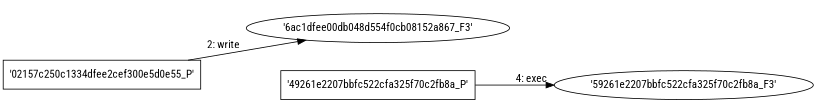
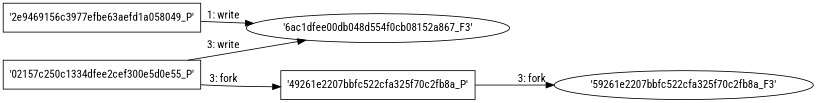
node "'2e9469156c3977efbe63aefd1a058049_P'": added
edge "'02157c250c1334dfee2cef300e5d0e55_P'" -> "'6ac1dfee00db048d554f0cb08152a867_F3'": label "2: write" -> "3: write"
edge "'49261e2207bbfc522cfa325f70c2fb8a_P'" -> "'59261e2207bbfc522cfa325f70c2fb8a_F3'": label "4: exec" -> "3: fork"
edge "'02157c250c1334dfee2cef300e5d0e55_P'" -> "'49261e2207bbfc522cfa325f70c2fb8a_P'": added, label "3: fork"
